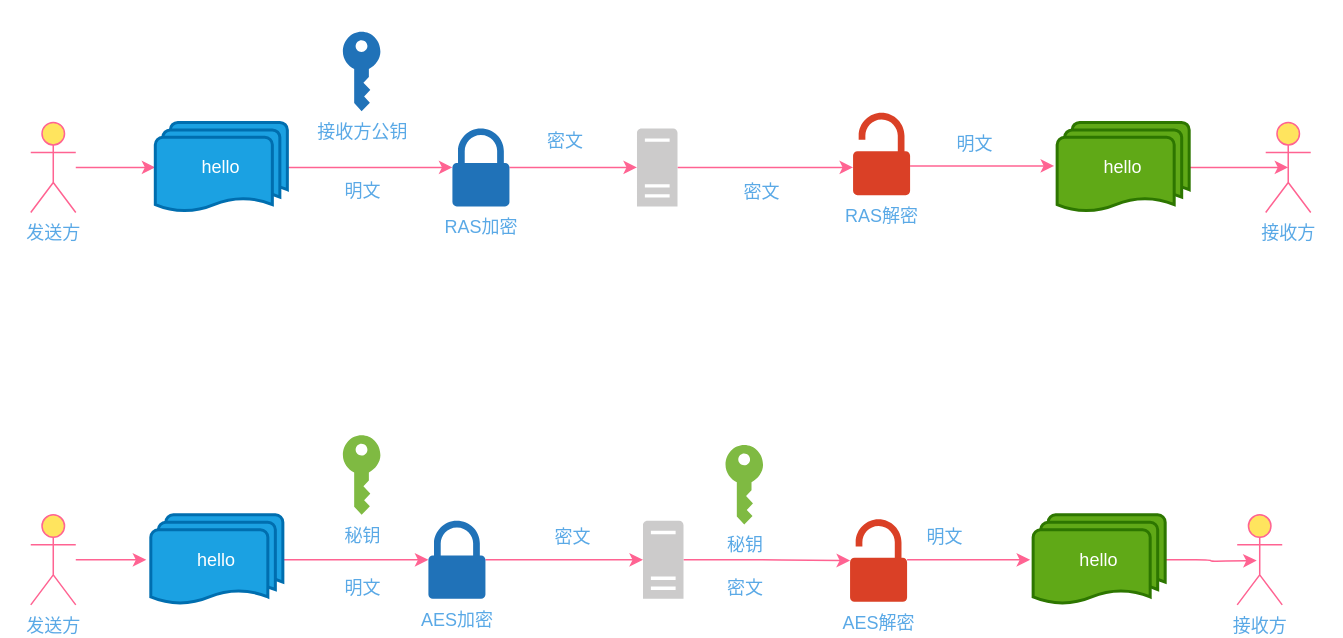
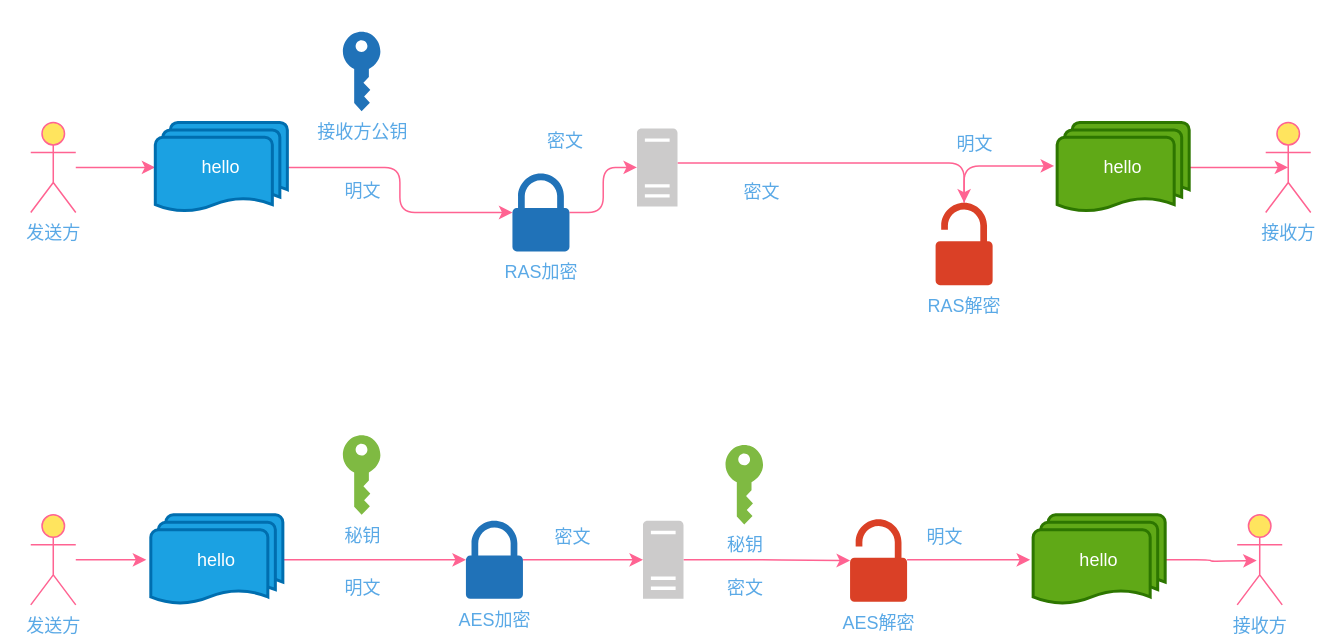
node "RAS解密": moved (881, 154) -> (964, 244)
node "RAS加密": moved (481, 167) -> (541, 212)
node "AES加密": moved (457, 560) -> (494, 560)
